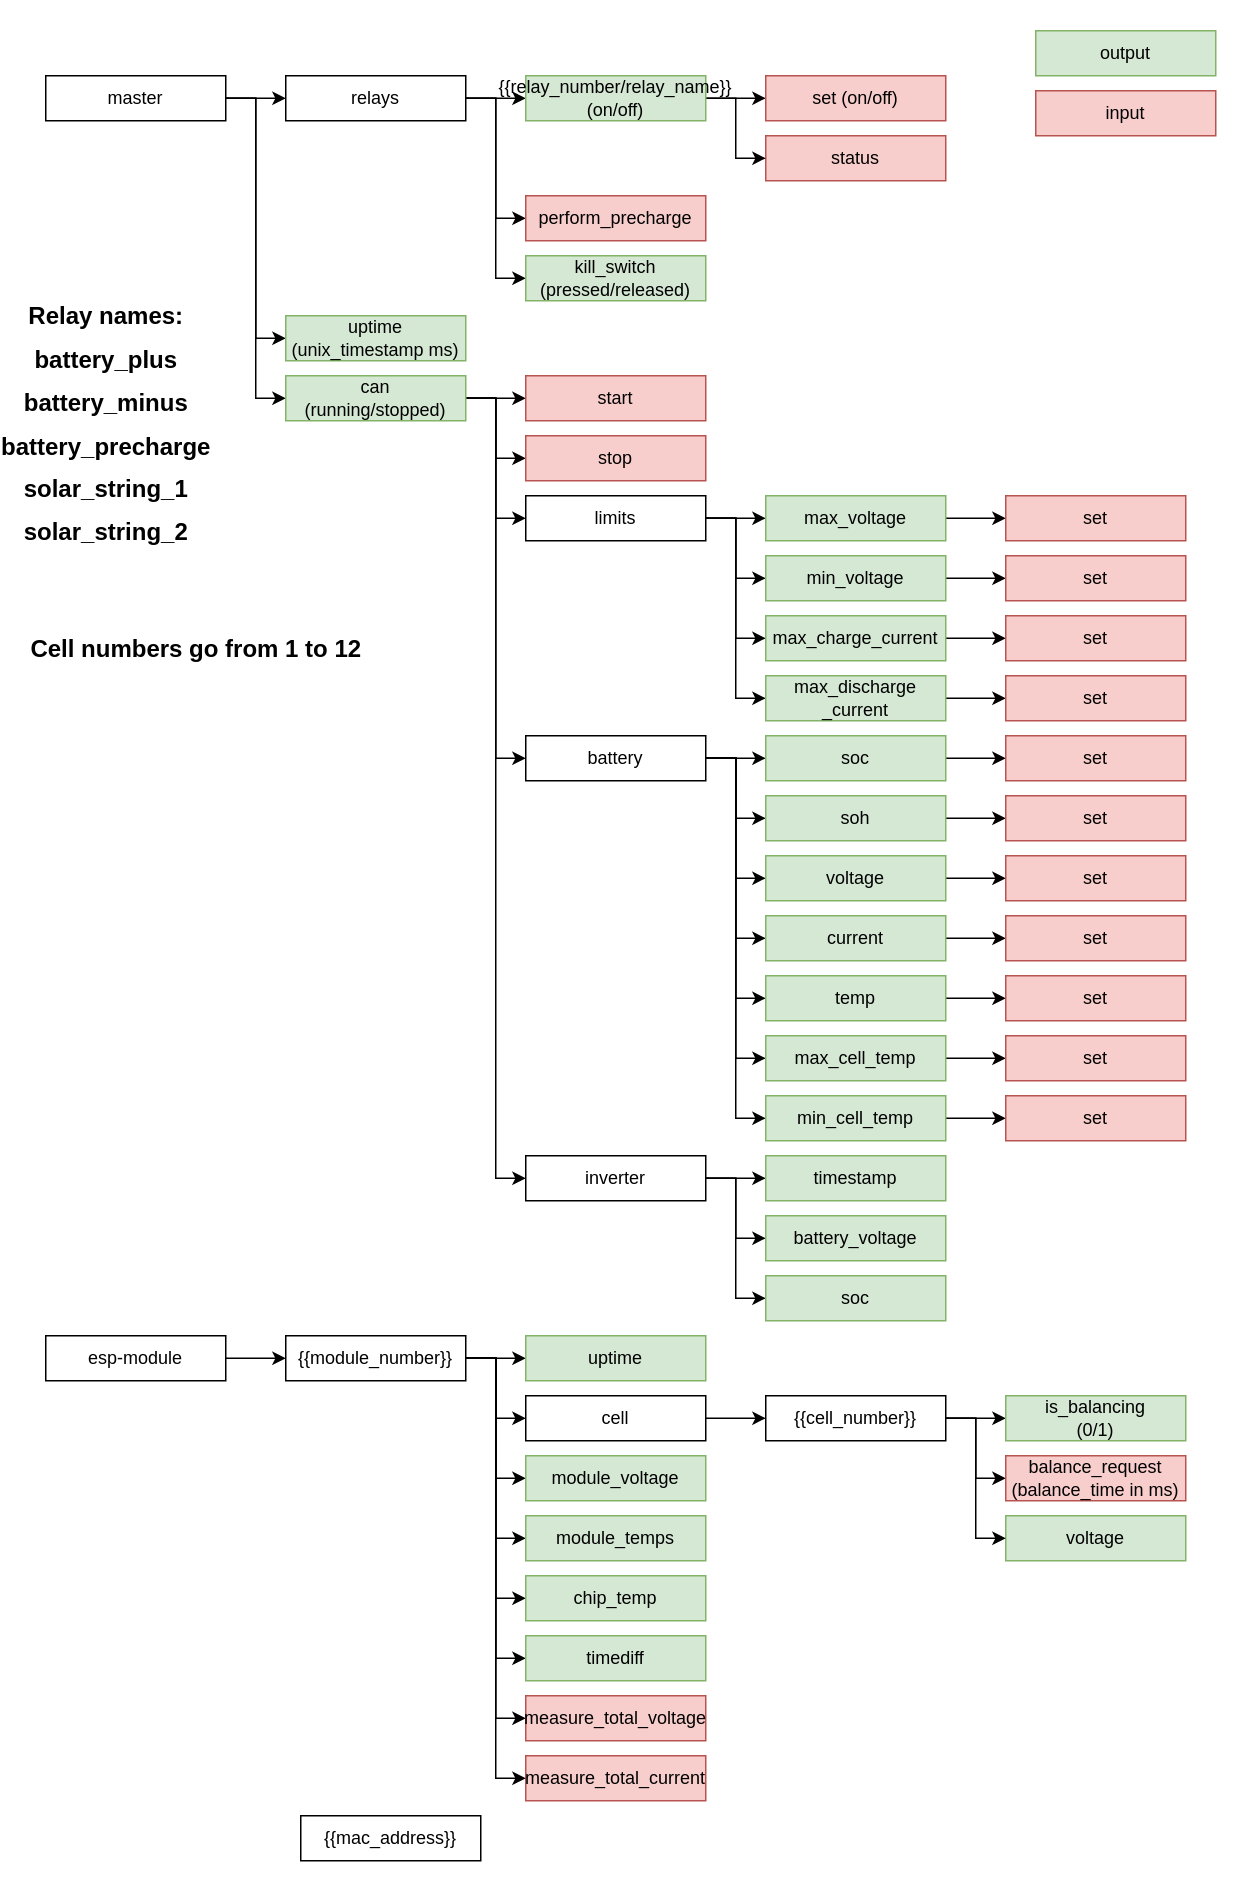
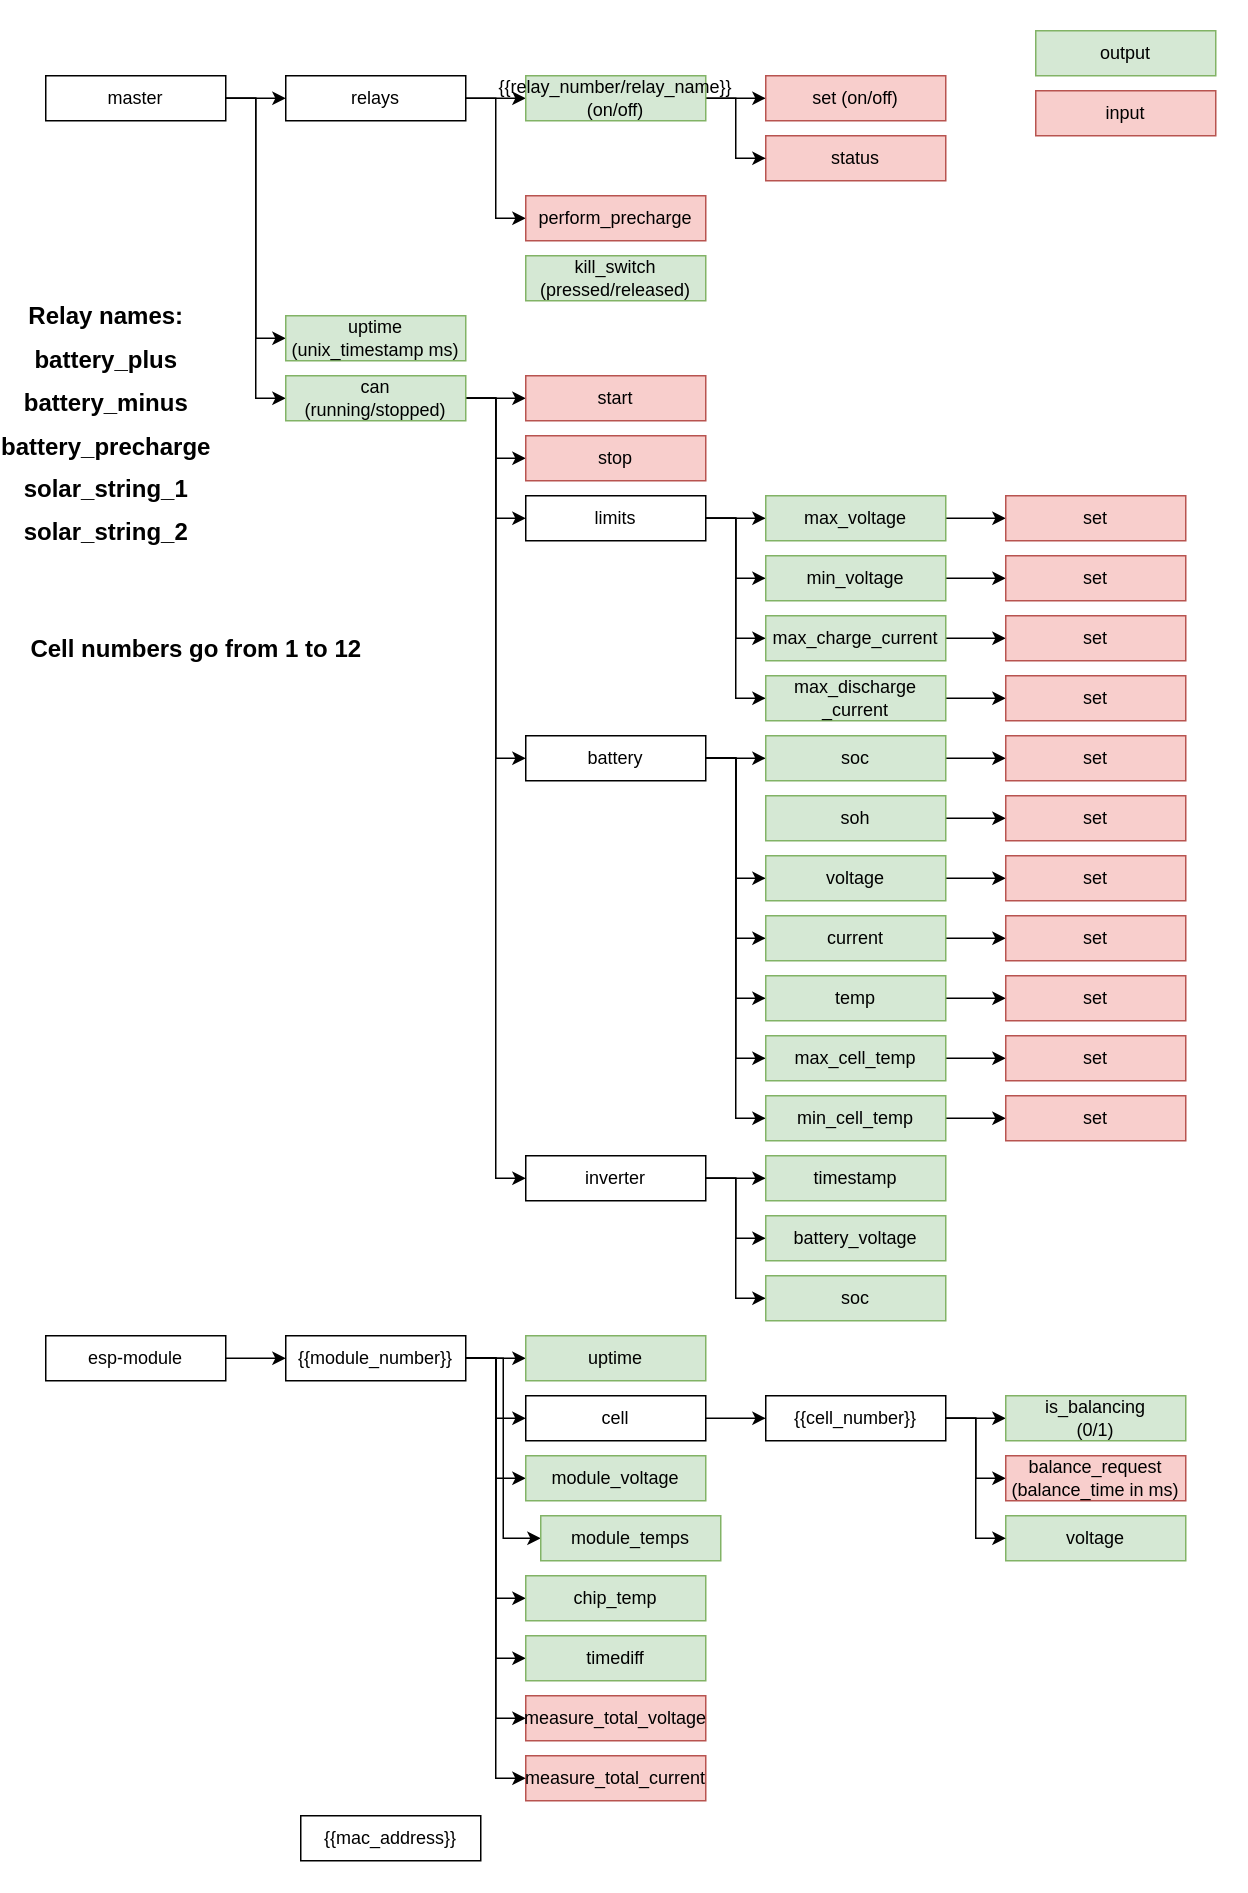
edge "relays" -> "kill_switch (pressed/released)": removed
edge "battery" -> "soh": removed
node "module_temps": moved (616, 1538) -> (631, 1538)
